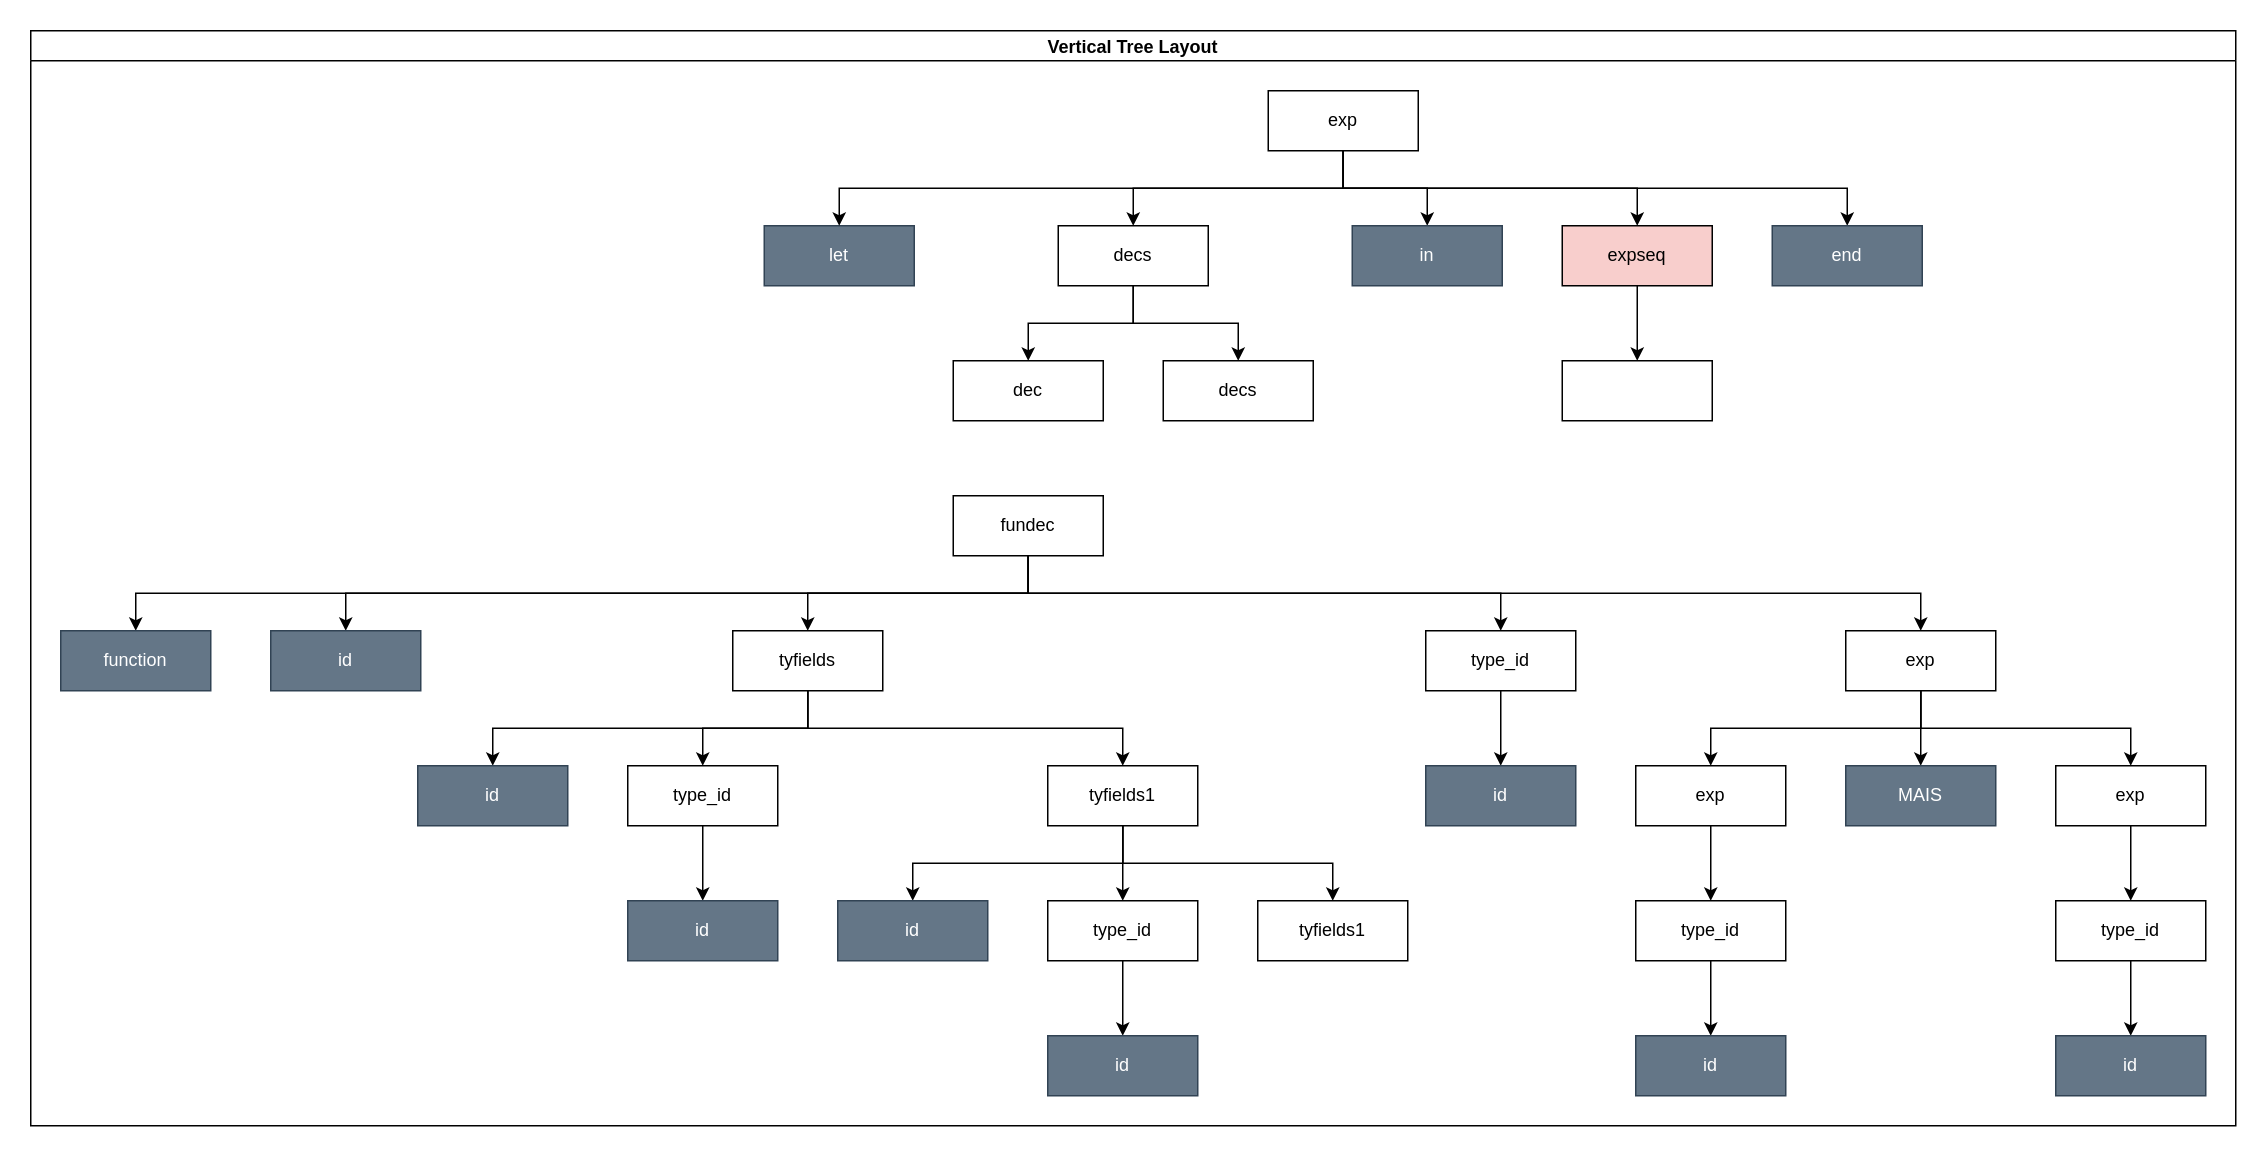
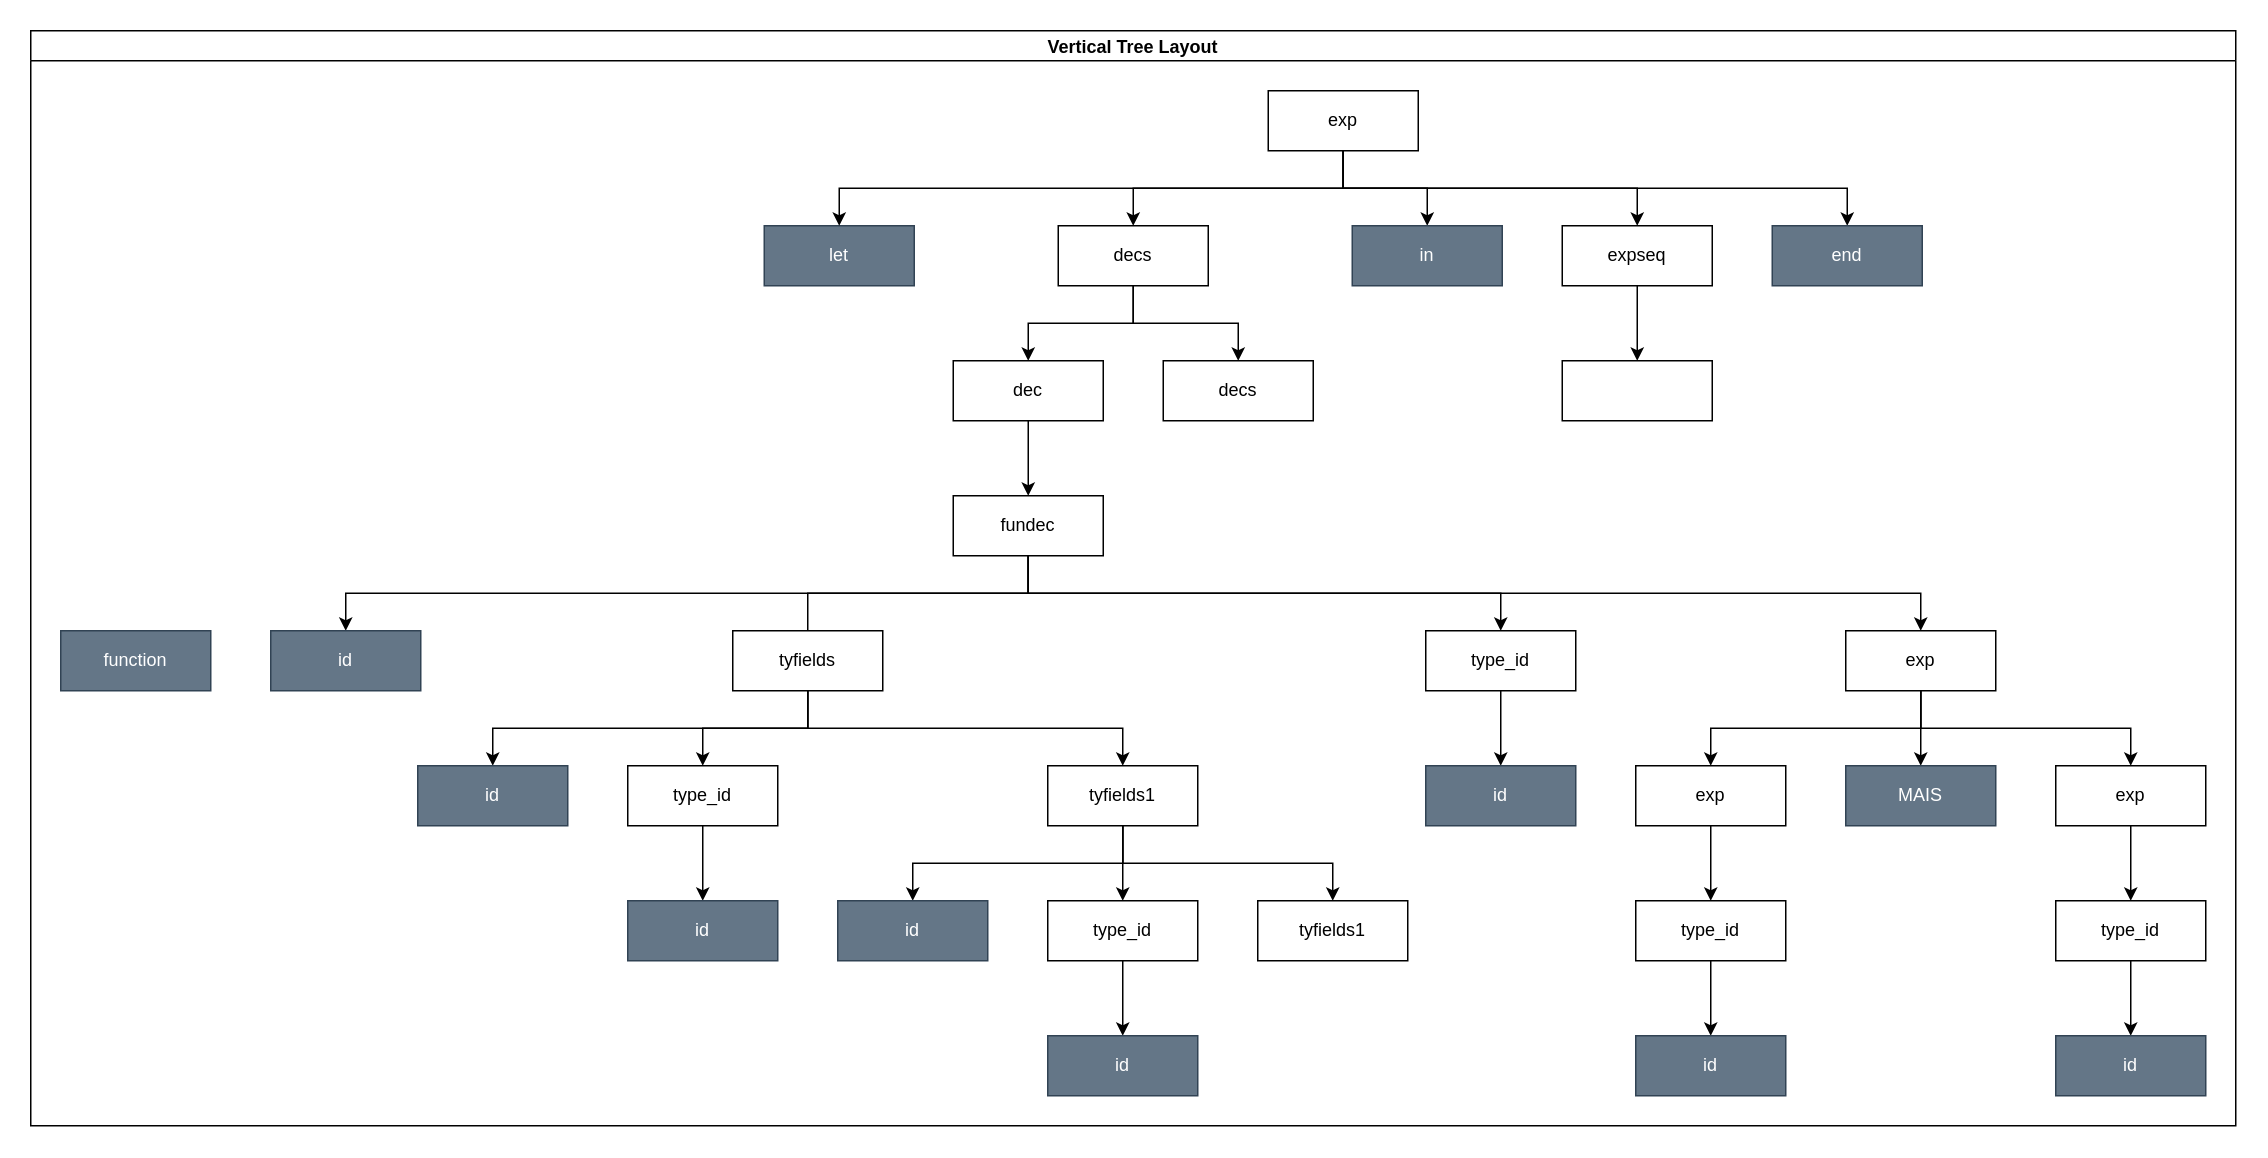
node "expseq": fillcolor #f8cecc -> #ffffff
edge "dec" -> "fundec": added
edge "fundec" -> "function": removed
edge "fundec" -> "tyfields": arrowhead classic -> none
